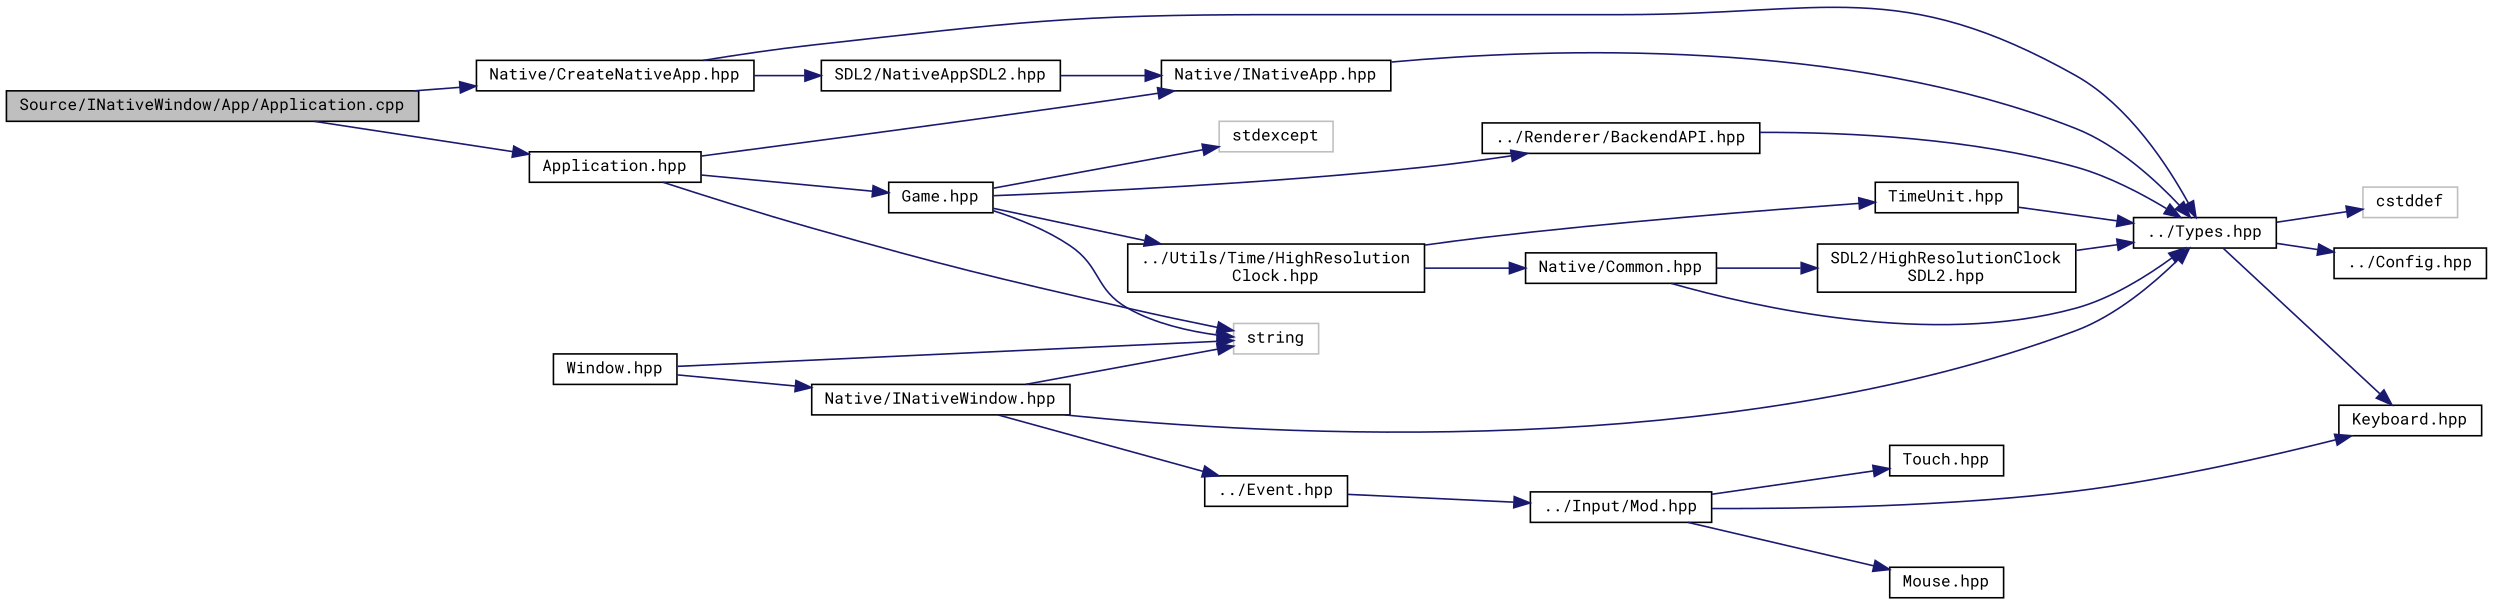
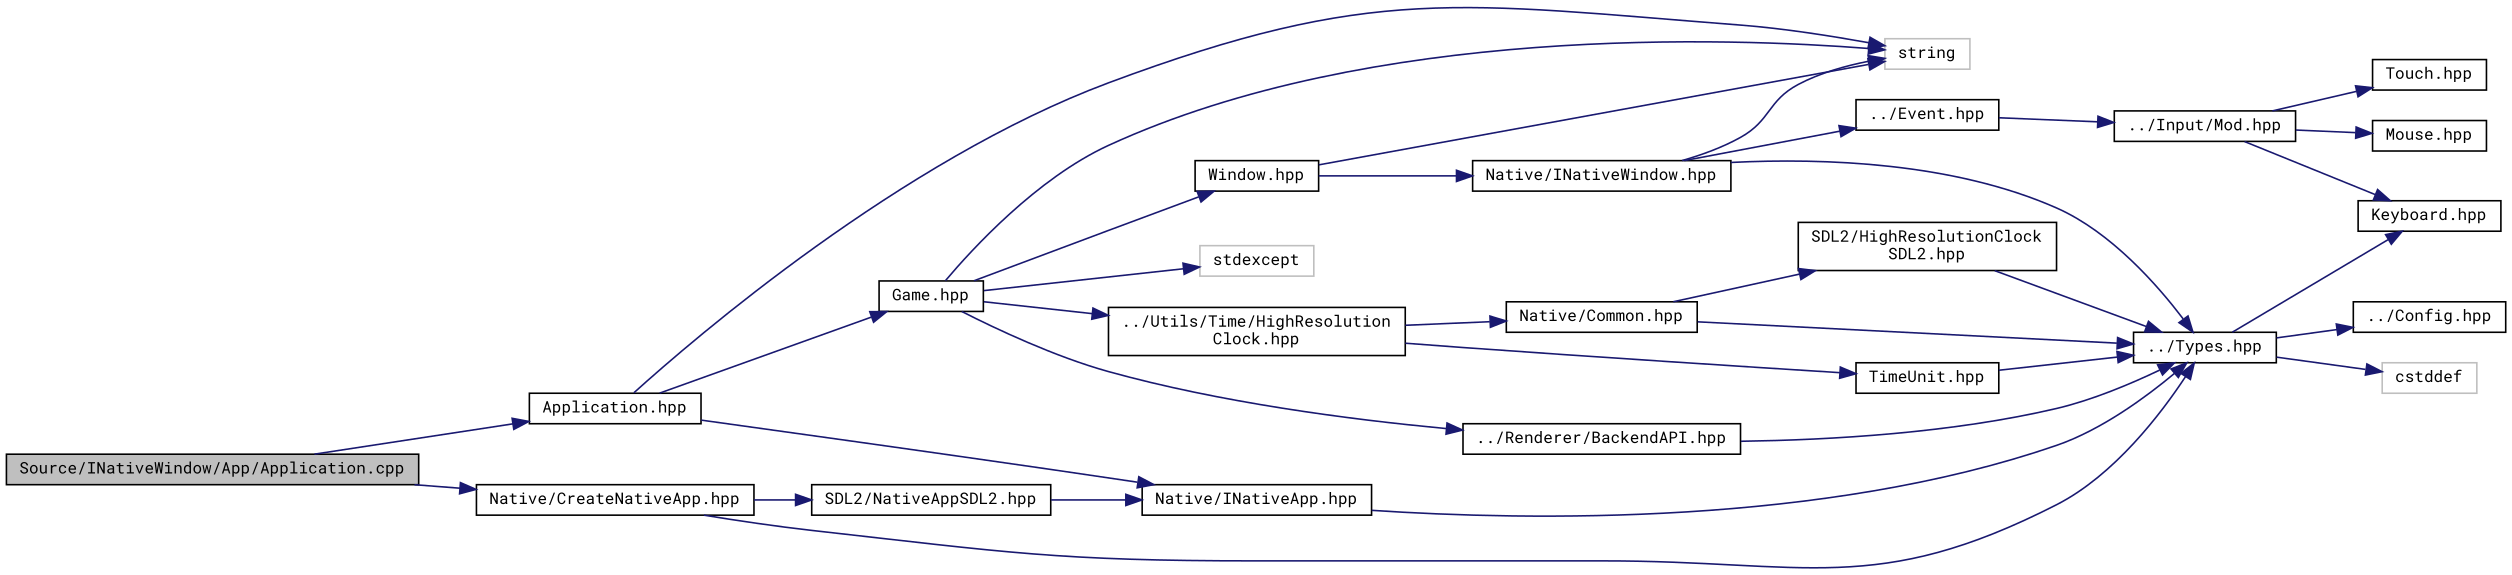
edge "Game.hpp" -> "Window.hpp": added
